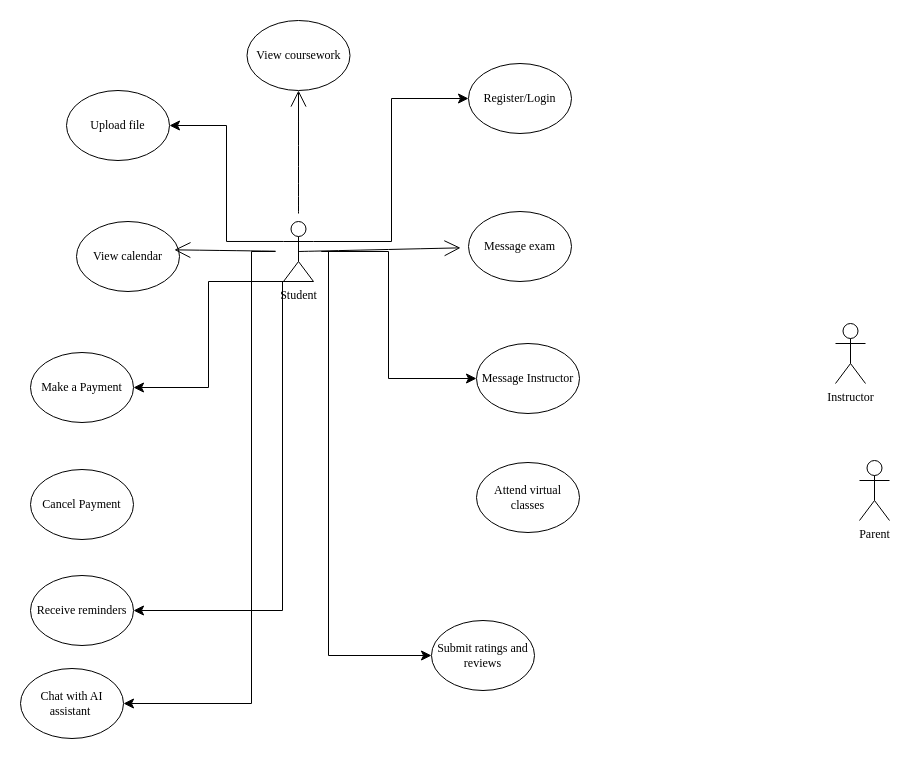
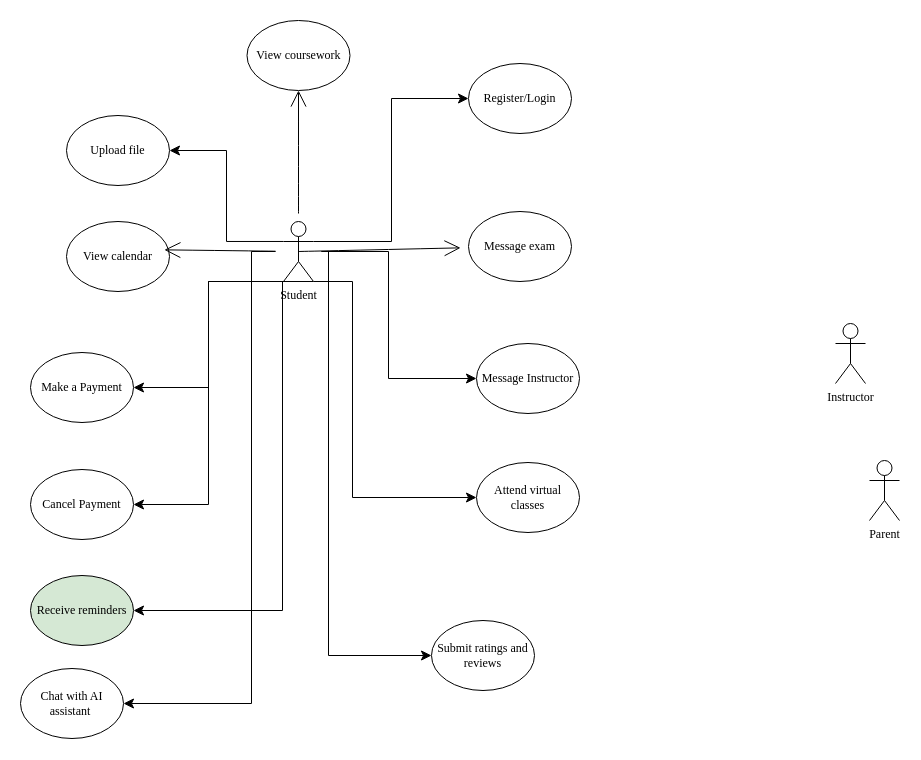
node "Upload file": moved (118, 126) -> (118, 151)
node "View calendar": moved (128, 257) -> (118, 257)
edge "Student" -> "Attend virtual classes": added
edge "Student" -> "Cancel Payment": added
node "Parent": moved (875, 491) -> (885, 491)
node "Receive reminders": fillcolor #ffffff -> #d5e8d4
